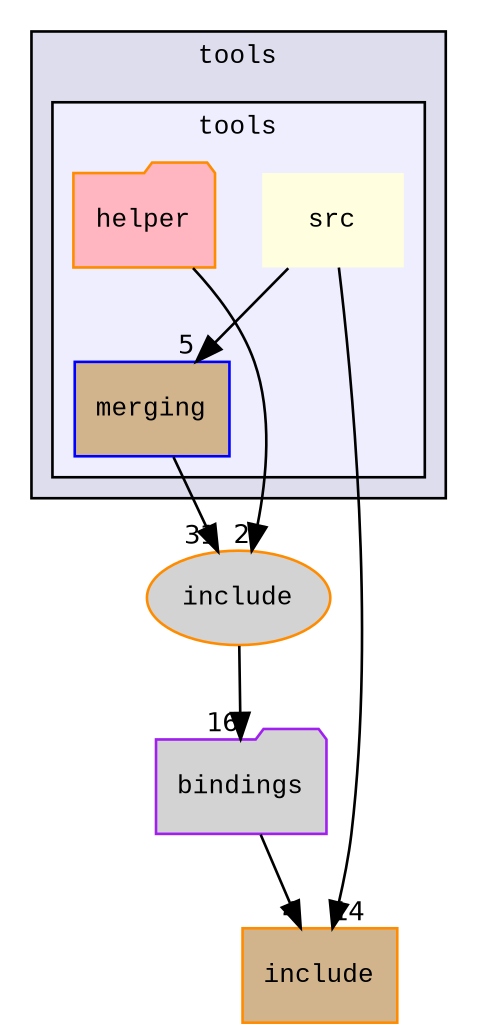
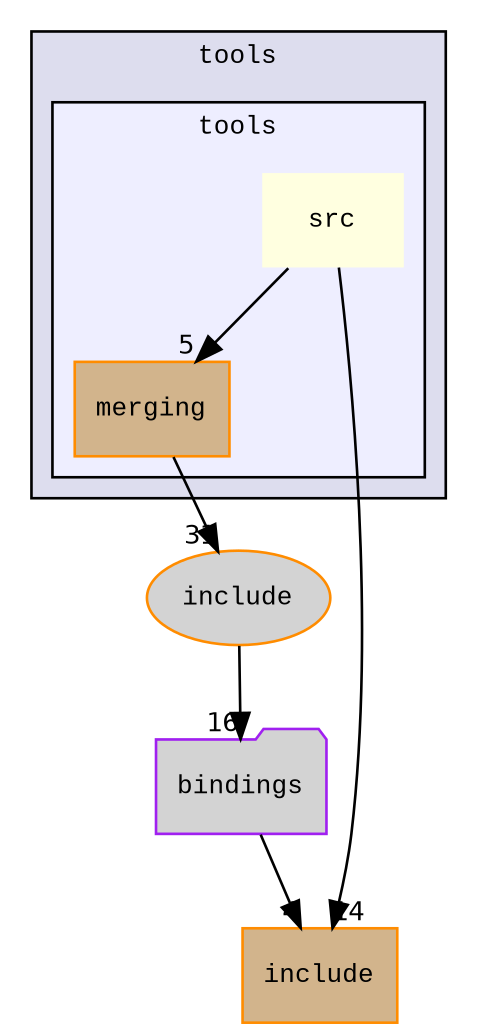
node "helper": removed
node "merging": color blue -> darkorange
